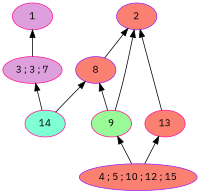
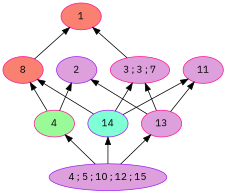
node "1": fillcolor plum -> salmon
node "2": fillcolor salmon -> plum
edge "8" -> "2": now "8" -> "1"
node "8": color purple -> deeppink
node "11": added
edge "13" -> "3 ; 3 ; 7": added
node "14": color deeppink -> purple
node "9": label "9" -> "4"
node "13": fillcolor salmon -> plum
edge "4 ; 5 ; 10 ; 12 ; 15" -> "14": added
node "4 ; 5 ; 10 ; 12 ; 15": fillcolor salmon -> plum
